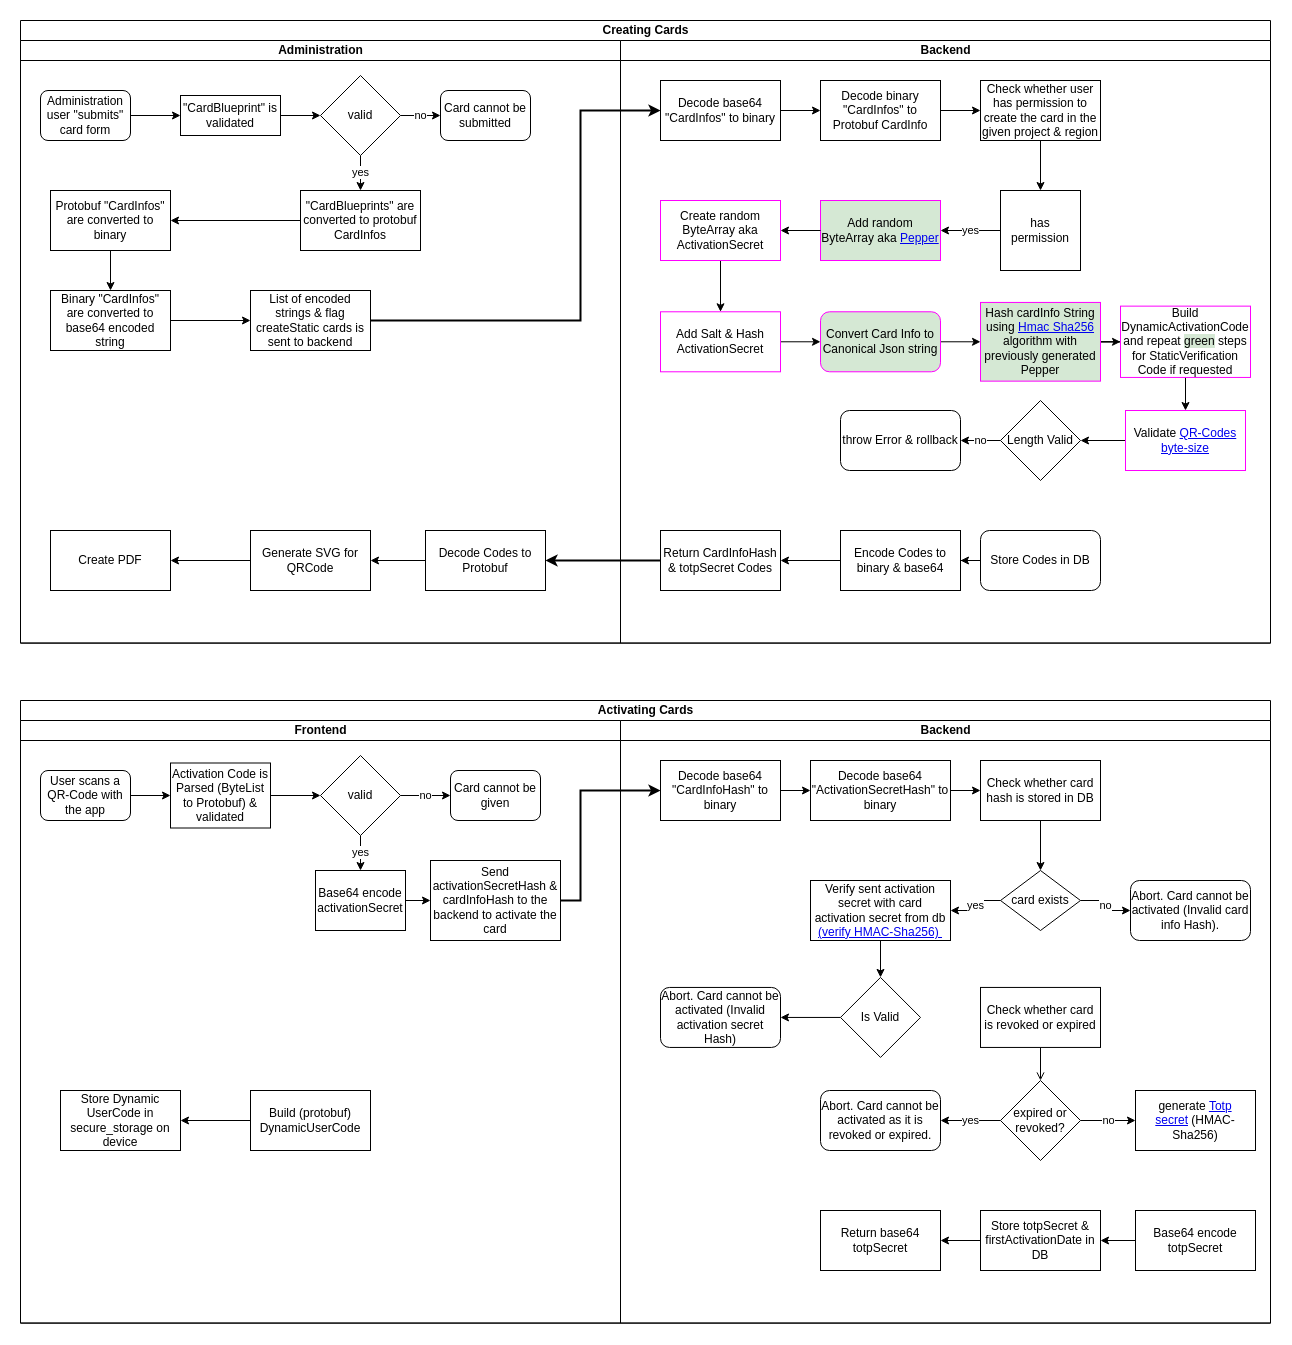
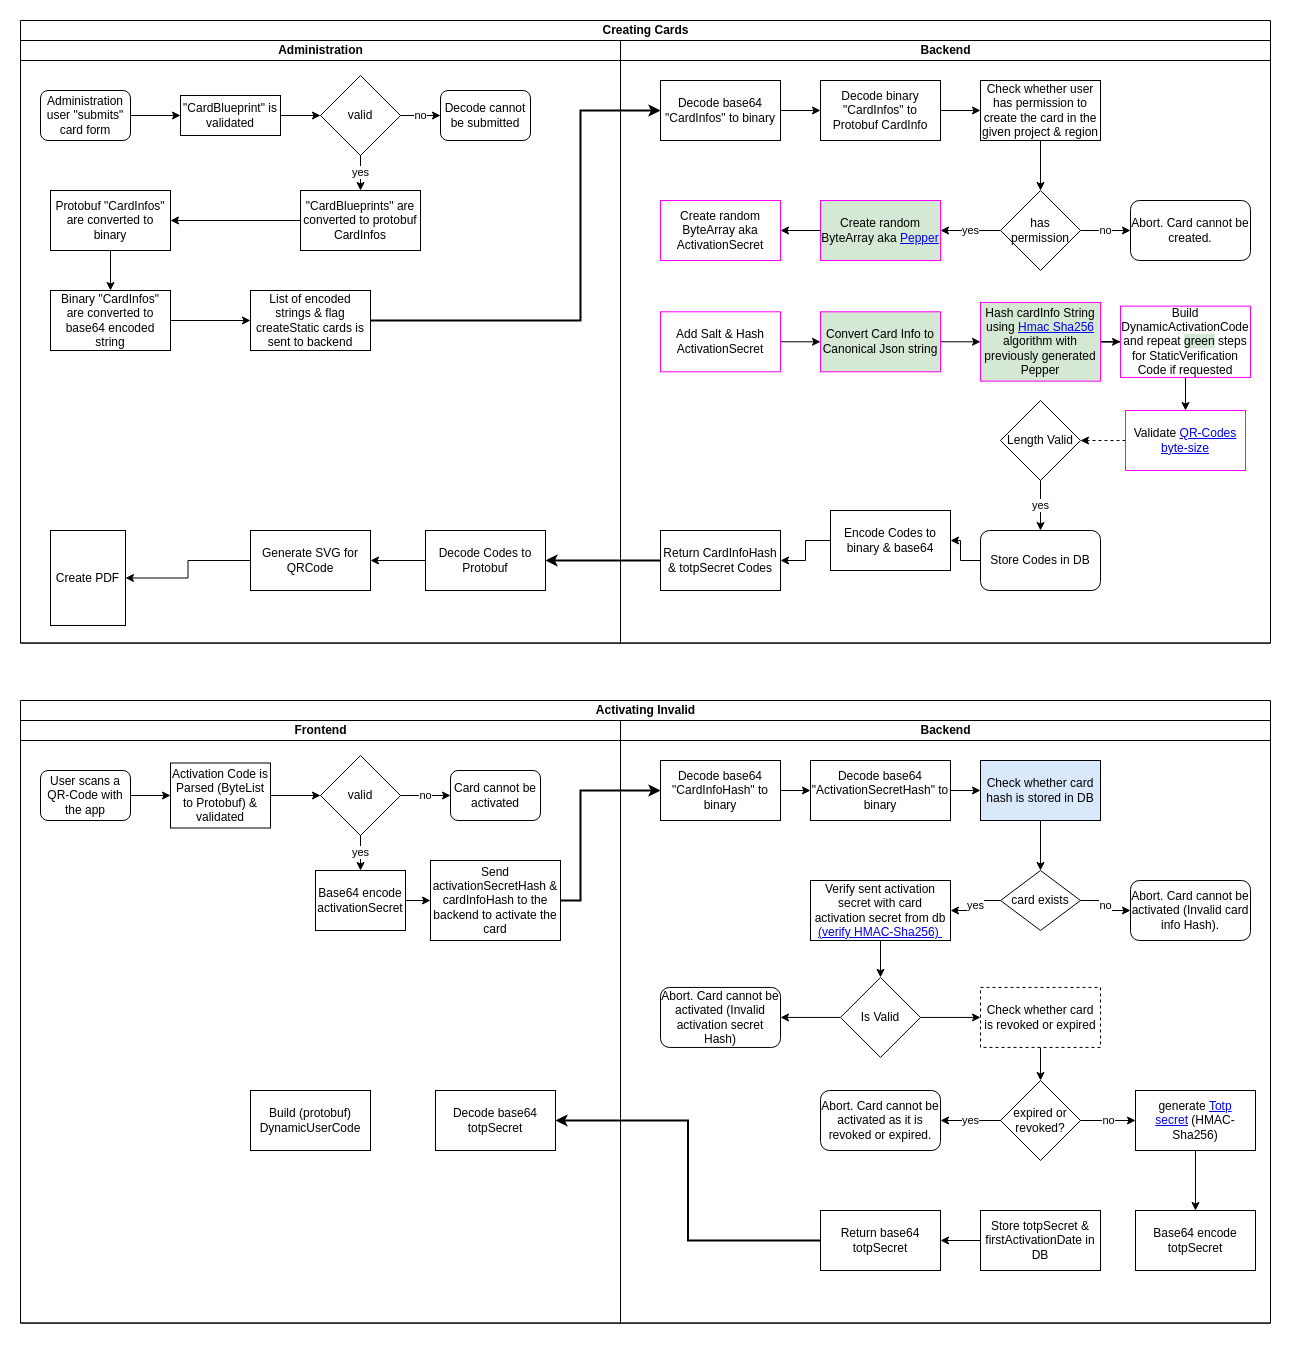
node "Card cannot be submitted": label "Card cannot be submitted" -> "Decode cannot be submitted"
node "Add random ByteArray aka Pepper": label "Add random ByteArray aka Pepper" -> "Create random ByteArray aka Pepper"
node "has permission": shape rectangle -> diamond
edge "has permission" -> "Abort. Card cannot be created.": added, label "no"
node "Abort. Card cannot be created.": added
edge "Create random ByteArray aka ActivationSecret" -> "Add Salt & Hash ActivationSecret": removed
node "Convert Card Info to Canonical Json string": shape rounded rectangle -> rectangle
node "throw Error & rollback": removed
edge "Length Valid" -> "throw Error & rollback": removed, label "no"
edge "Validate QR-Codes byte-size" -> "Length Valid": style solid -> dashed
edge "Length Valid" -> "Store Codes in DB": added, label "yes"
node "Create PDF": size 120x60 -> 75x95
node "Encode Codes to binary & base64": moved (901, 561) -> (891, 541)
node "Activating Cards": label "Activating Cards" -> "Activating Invalid"
node "Check whether card hash is stored in DB": fillcolor #ffffff -> #dae8fc
node "Card cannot be given": label "Card cannot be given" -> "Card cannot be activated"
edge "Is Valid" -> "Check whether card is revoked or expired": added
node "Check whether card is revoked or expired": style solid -> dashed
edge "Check whether card is revoked or expired" -> "expired or revoked?": arrowhead open -> classic
node "Store Dynamic UserCode in secure_storage on device": removed
edge "Build (protobuf) DynamicUserCode" -> "Store Dynamic UserCode in secure_storage on device": removed
node "Decode base64 totpSecret": added
edge "generate Totp secret (HMAC-Sha256)" -> "Base64 encode totpSecret": added
edge "Return base64 totpSecret" -> "Decode base64 totpSecret": added
edge "Base64 encode totpSecret" -> "Store totpSecret & firstActivationDate in DB": removed
